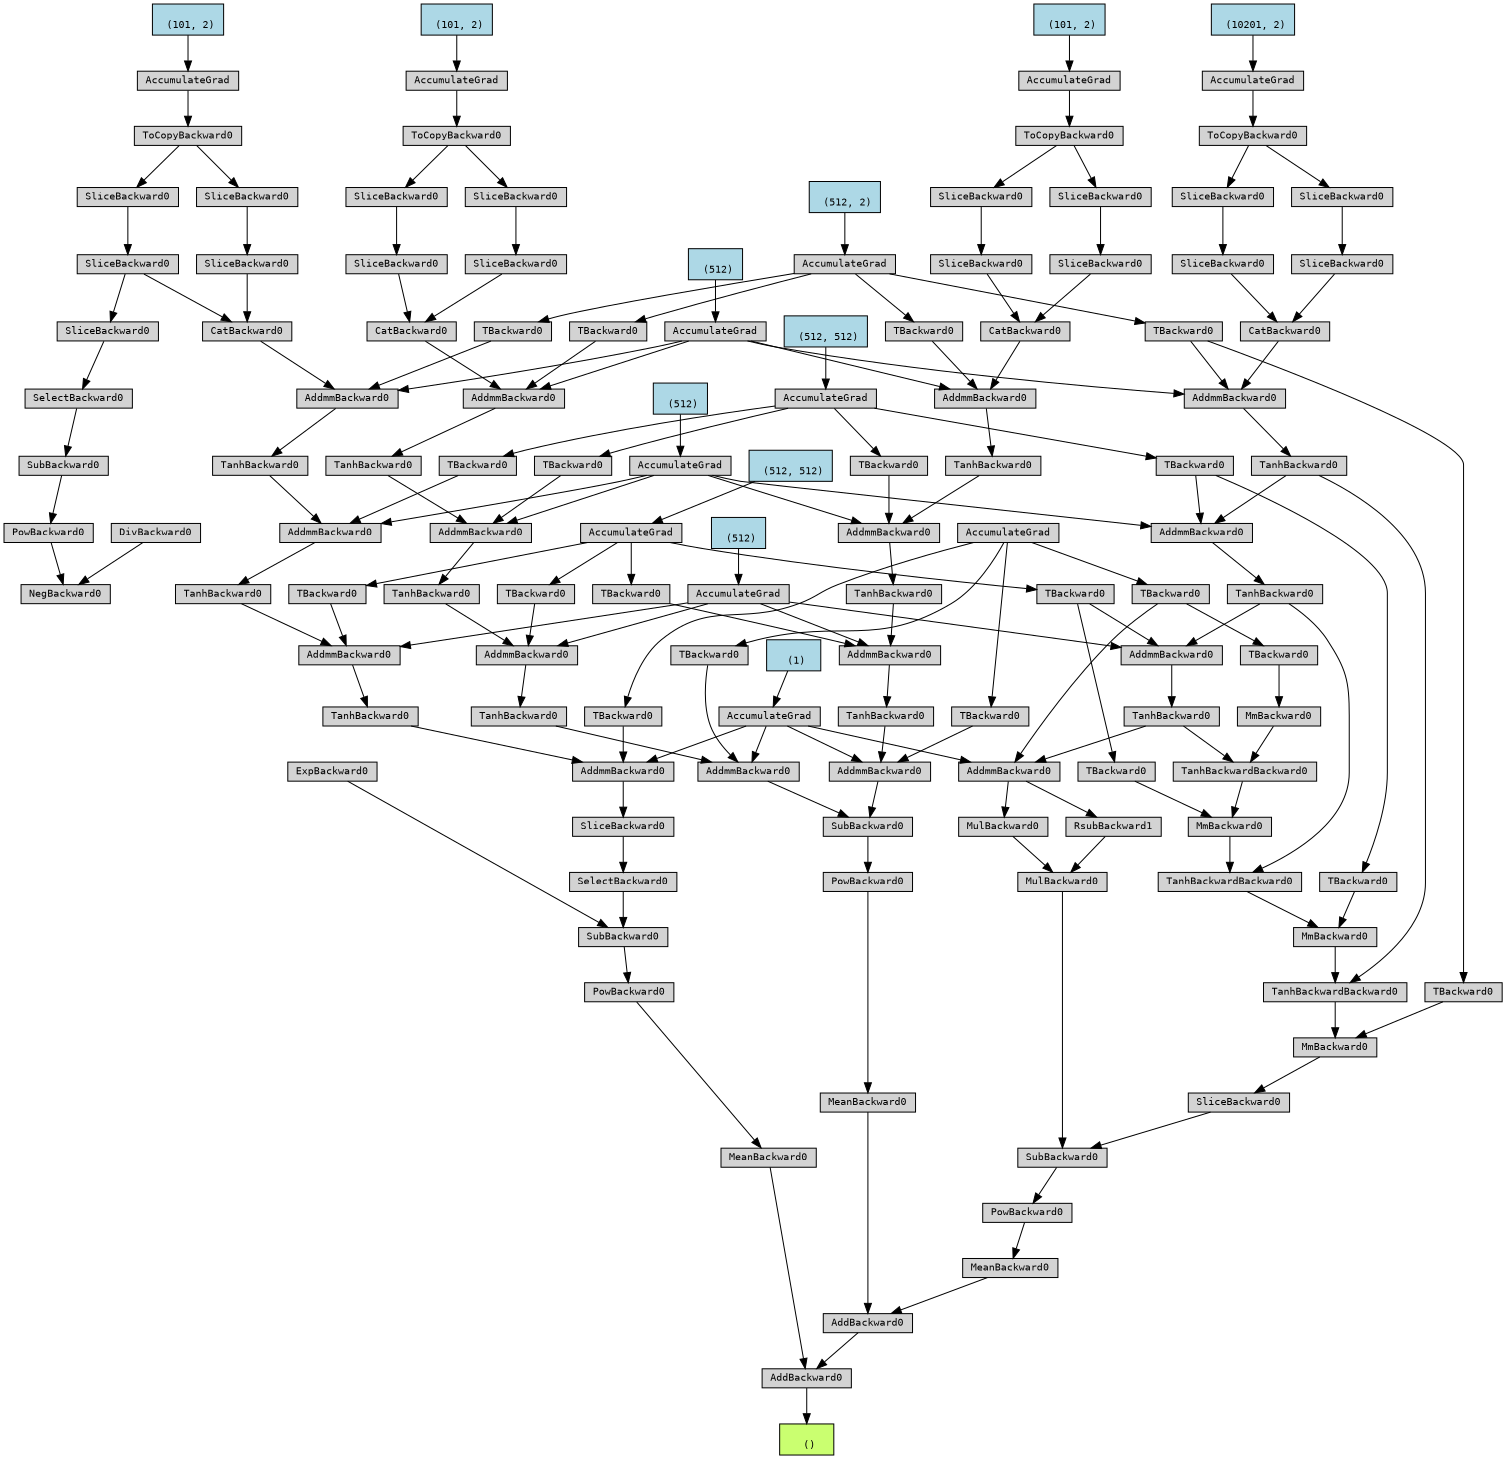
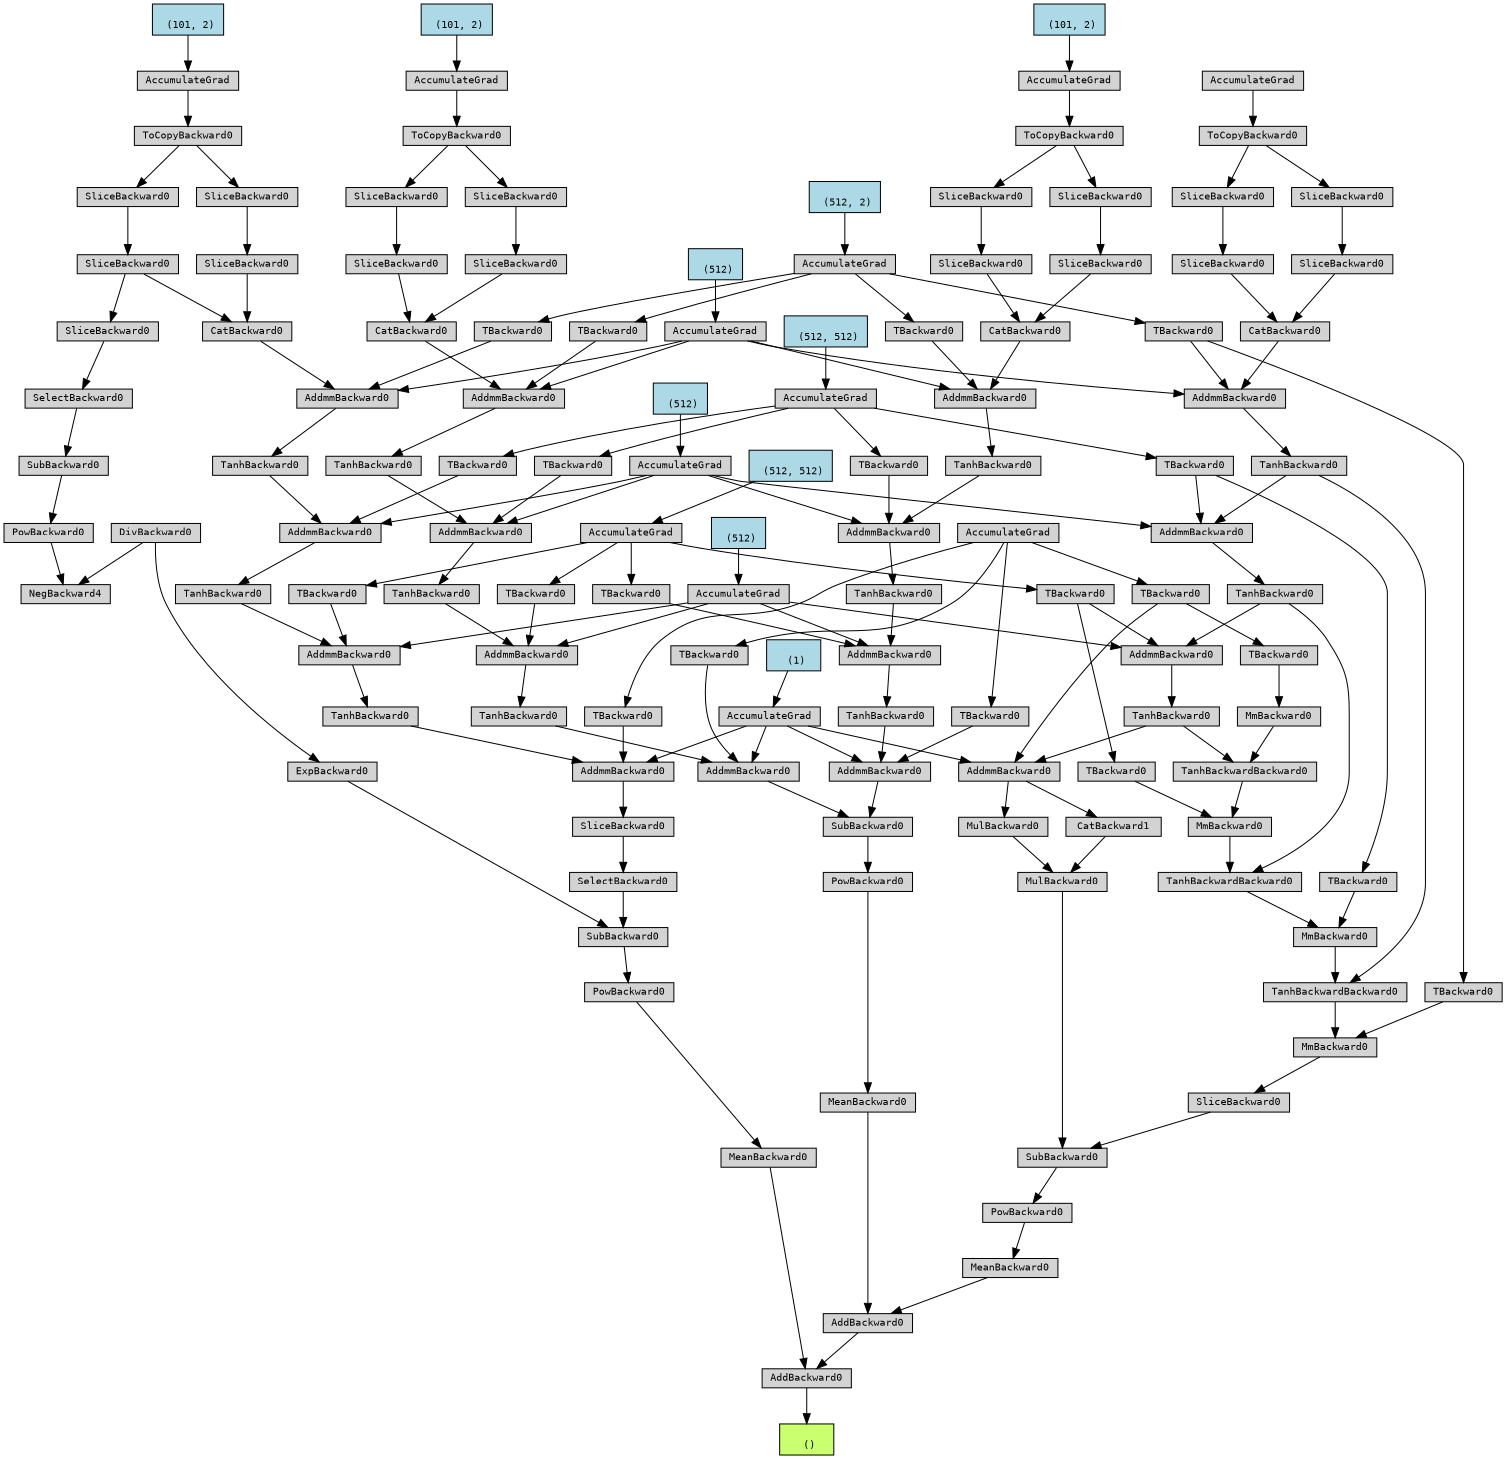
node "(10201, 2)": removed
node "NegBackward0": label "NegBackward0" -> "NegBackward4"
edge "DivBackward0" -> "ExpBackward0": added
node "RsubBackward1": label "RsubBackward1" -> "CatBackward1"
